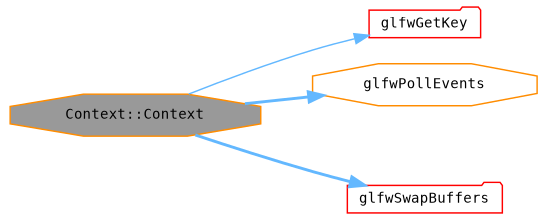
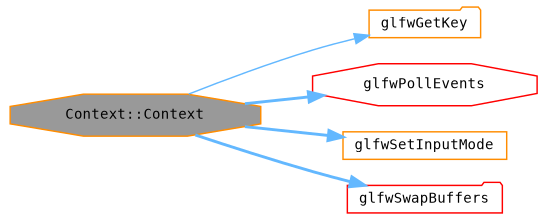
node "glfwGetKey": color red -> darkorange
node "glfwPollEvents": color darkorange -> red
node "glfwSetInputMode": added
